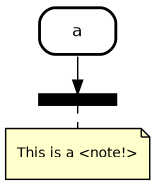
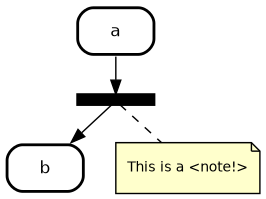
node "b": added
